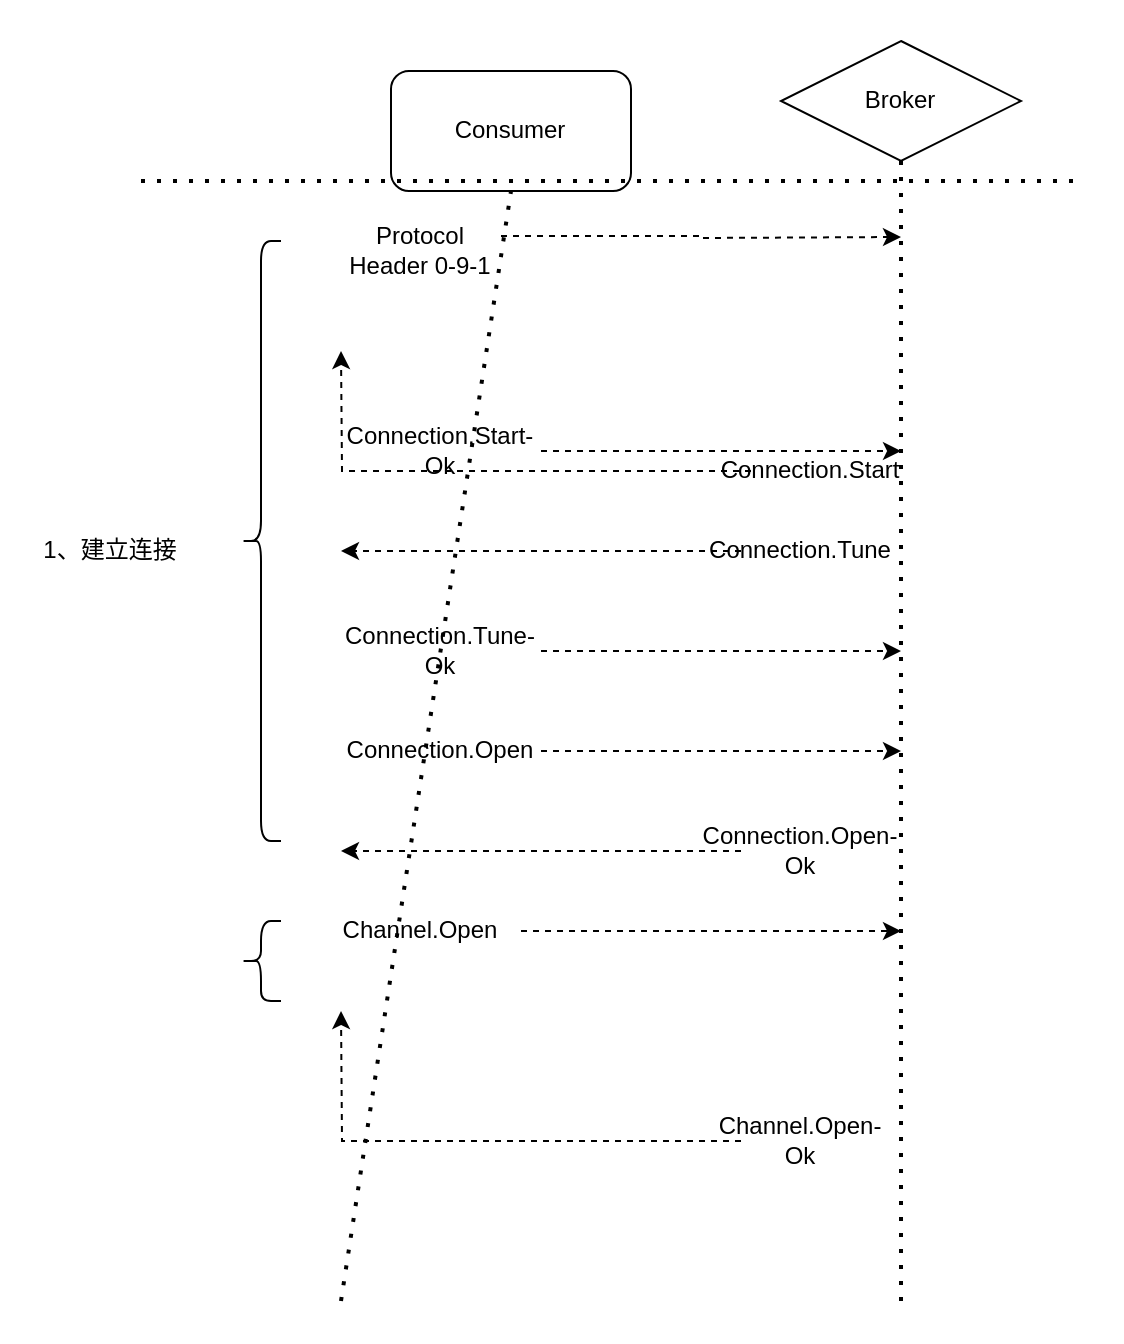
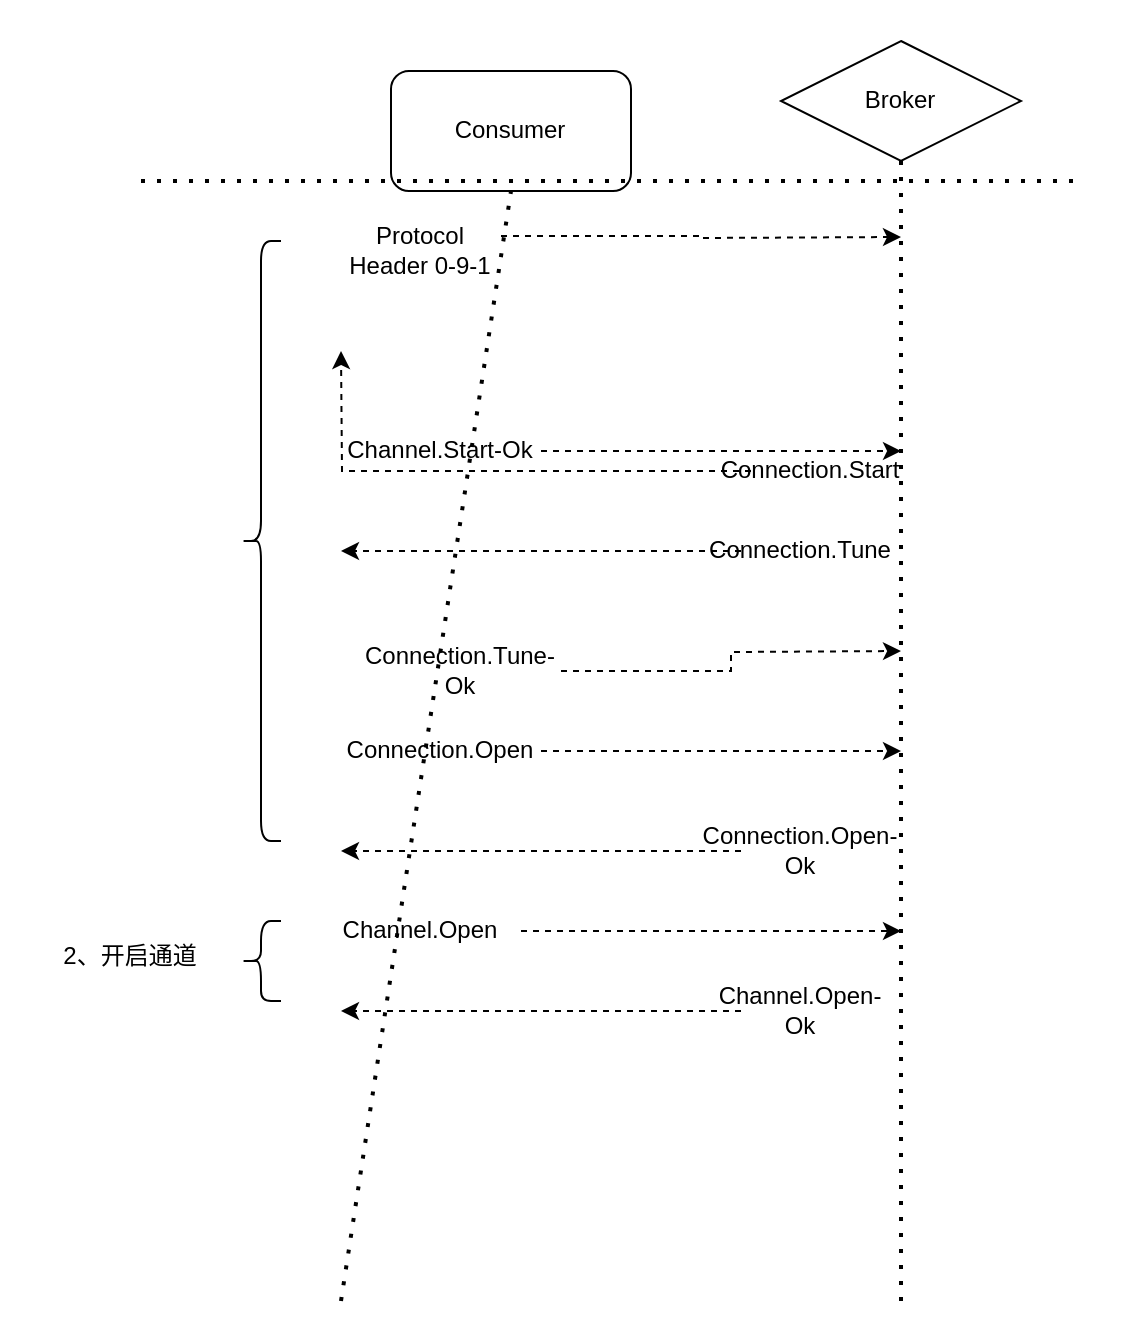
node "Connection.Start-Ok": label "Connection.Start-Ok" -> "Channel.Start-Ok"
node "1、建立连接": removed
node "Connection.Tune-Ok": moved (441, 651) -> (461, 671)
node "2、开启通道": added
node "Channel.Open-Ok": moved (801, 1141) -> (801, 1011)
